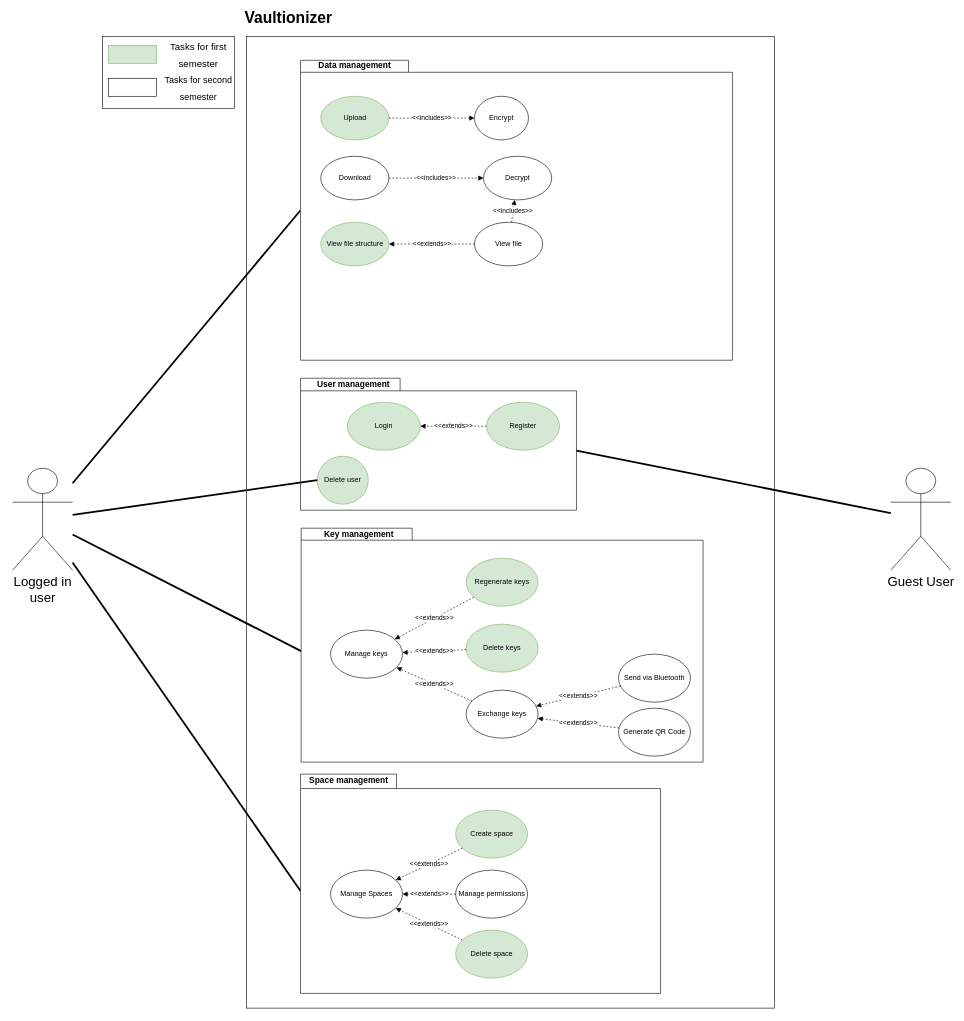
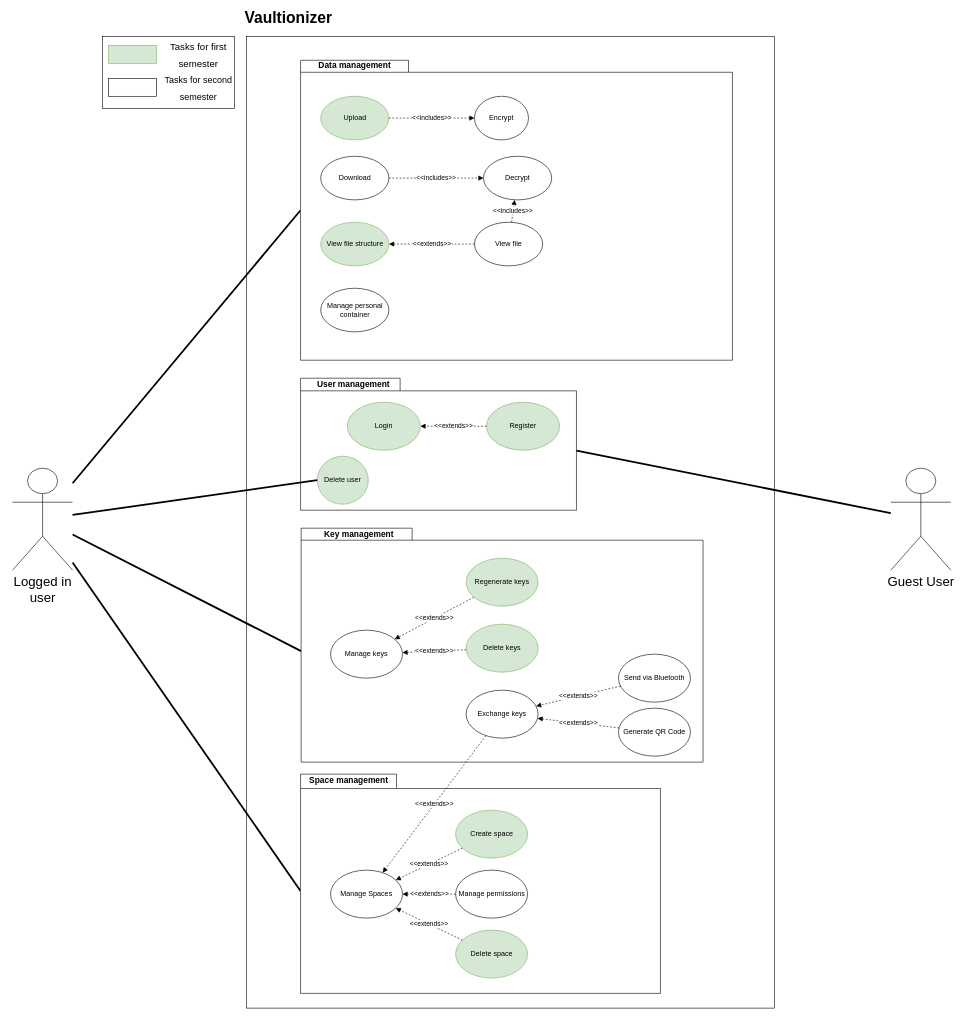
node "Manage personal container": added
edge "Exchange keys" -> "Manage keys": now "Exchange keys" -> "Manage Spaces"
